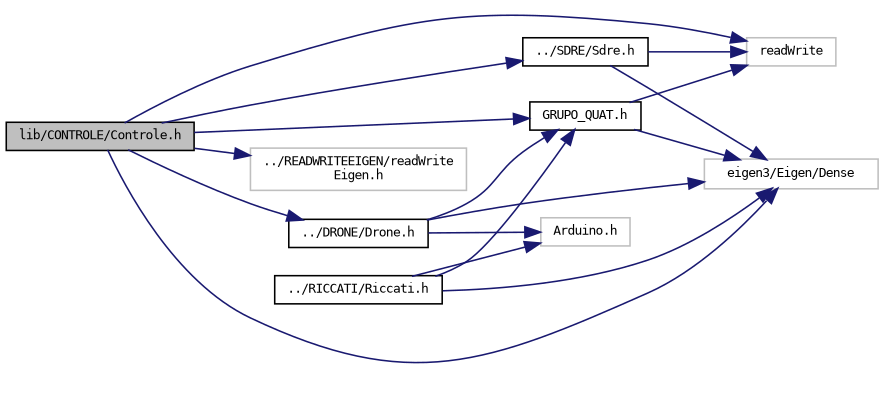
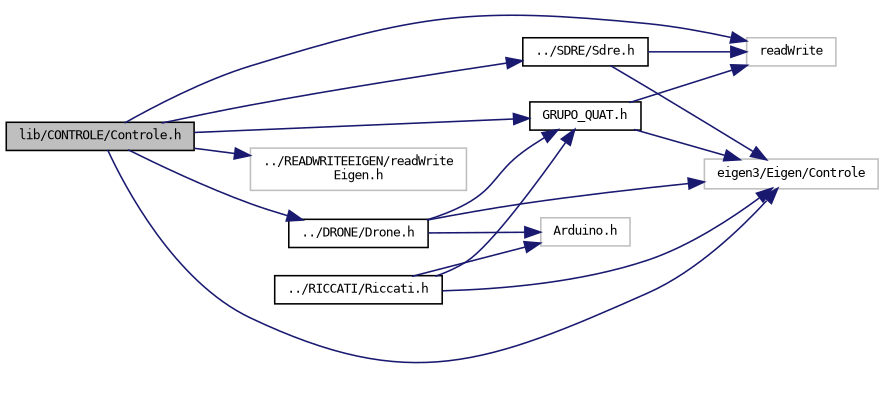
node "eigen3/Eigen/Dense": label "eigen3/Eigen/Dense" -> "eigen3/Eigen/Controle"
